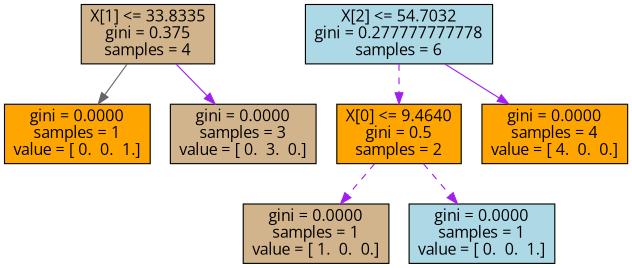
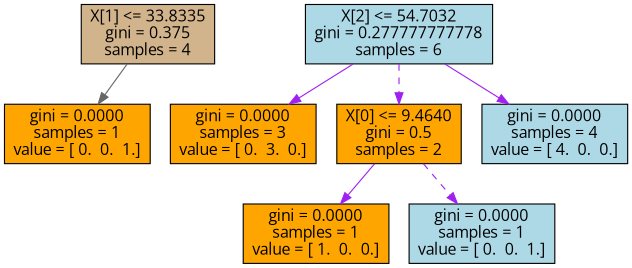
edge "X[1] <= 33.8335 gini = 0.375 samples = 4" -> "gini = 0.0000 samples = 3 value = [ 0.  3.  0.]": now "X[2] <= 54.7032 gini = 0.277777777778 samples = 6" -> "gini = 0.0000 samples = 3 value = [ 0.  3.  0.]"
node "gini = 0.0000 samples = 3 value = [ 0.  3.  0.]": fillcolor tan -> orange
node "gini = 0.0000 samples = 4 value = [ 4.  0.  0.]": fillcolor orange -> lightblue
edge "X[0] <= 9.4640 gini = 0.5 samples = 2" -> "gini = 0.0000 samples = 1 value = [ 1.  0.  0.]": style dashed -> solid
node "gini = 0.0000 samples = 1 value = [ 1.  0.  0.]": fillcolor tan -> orange
